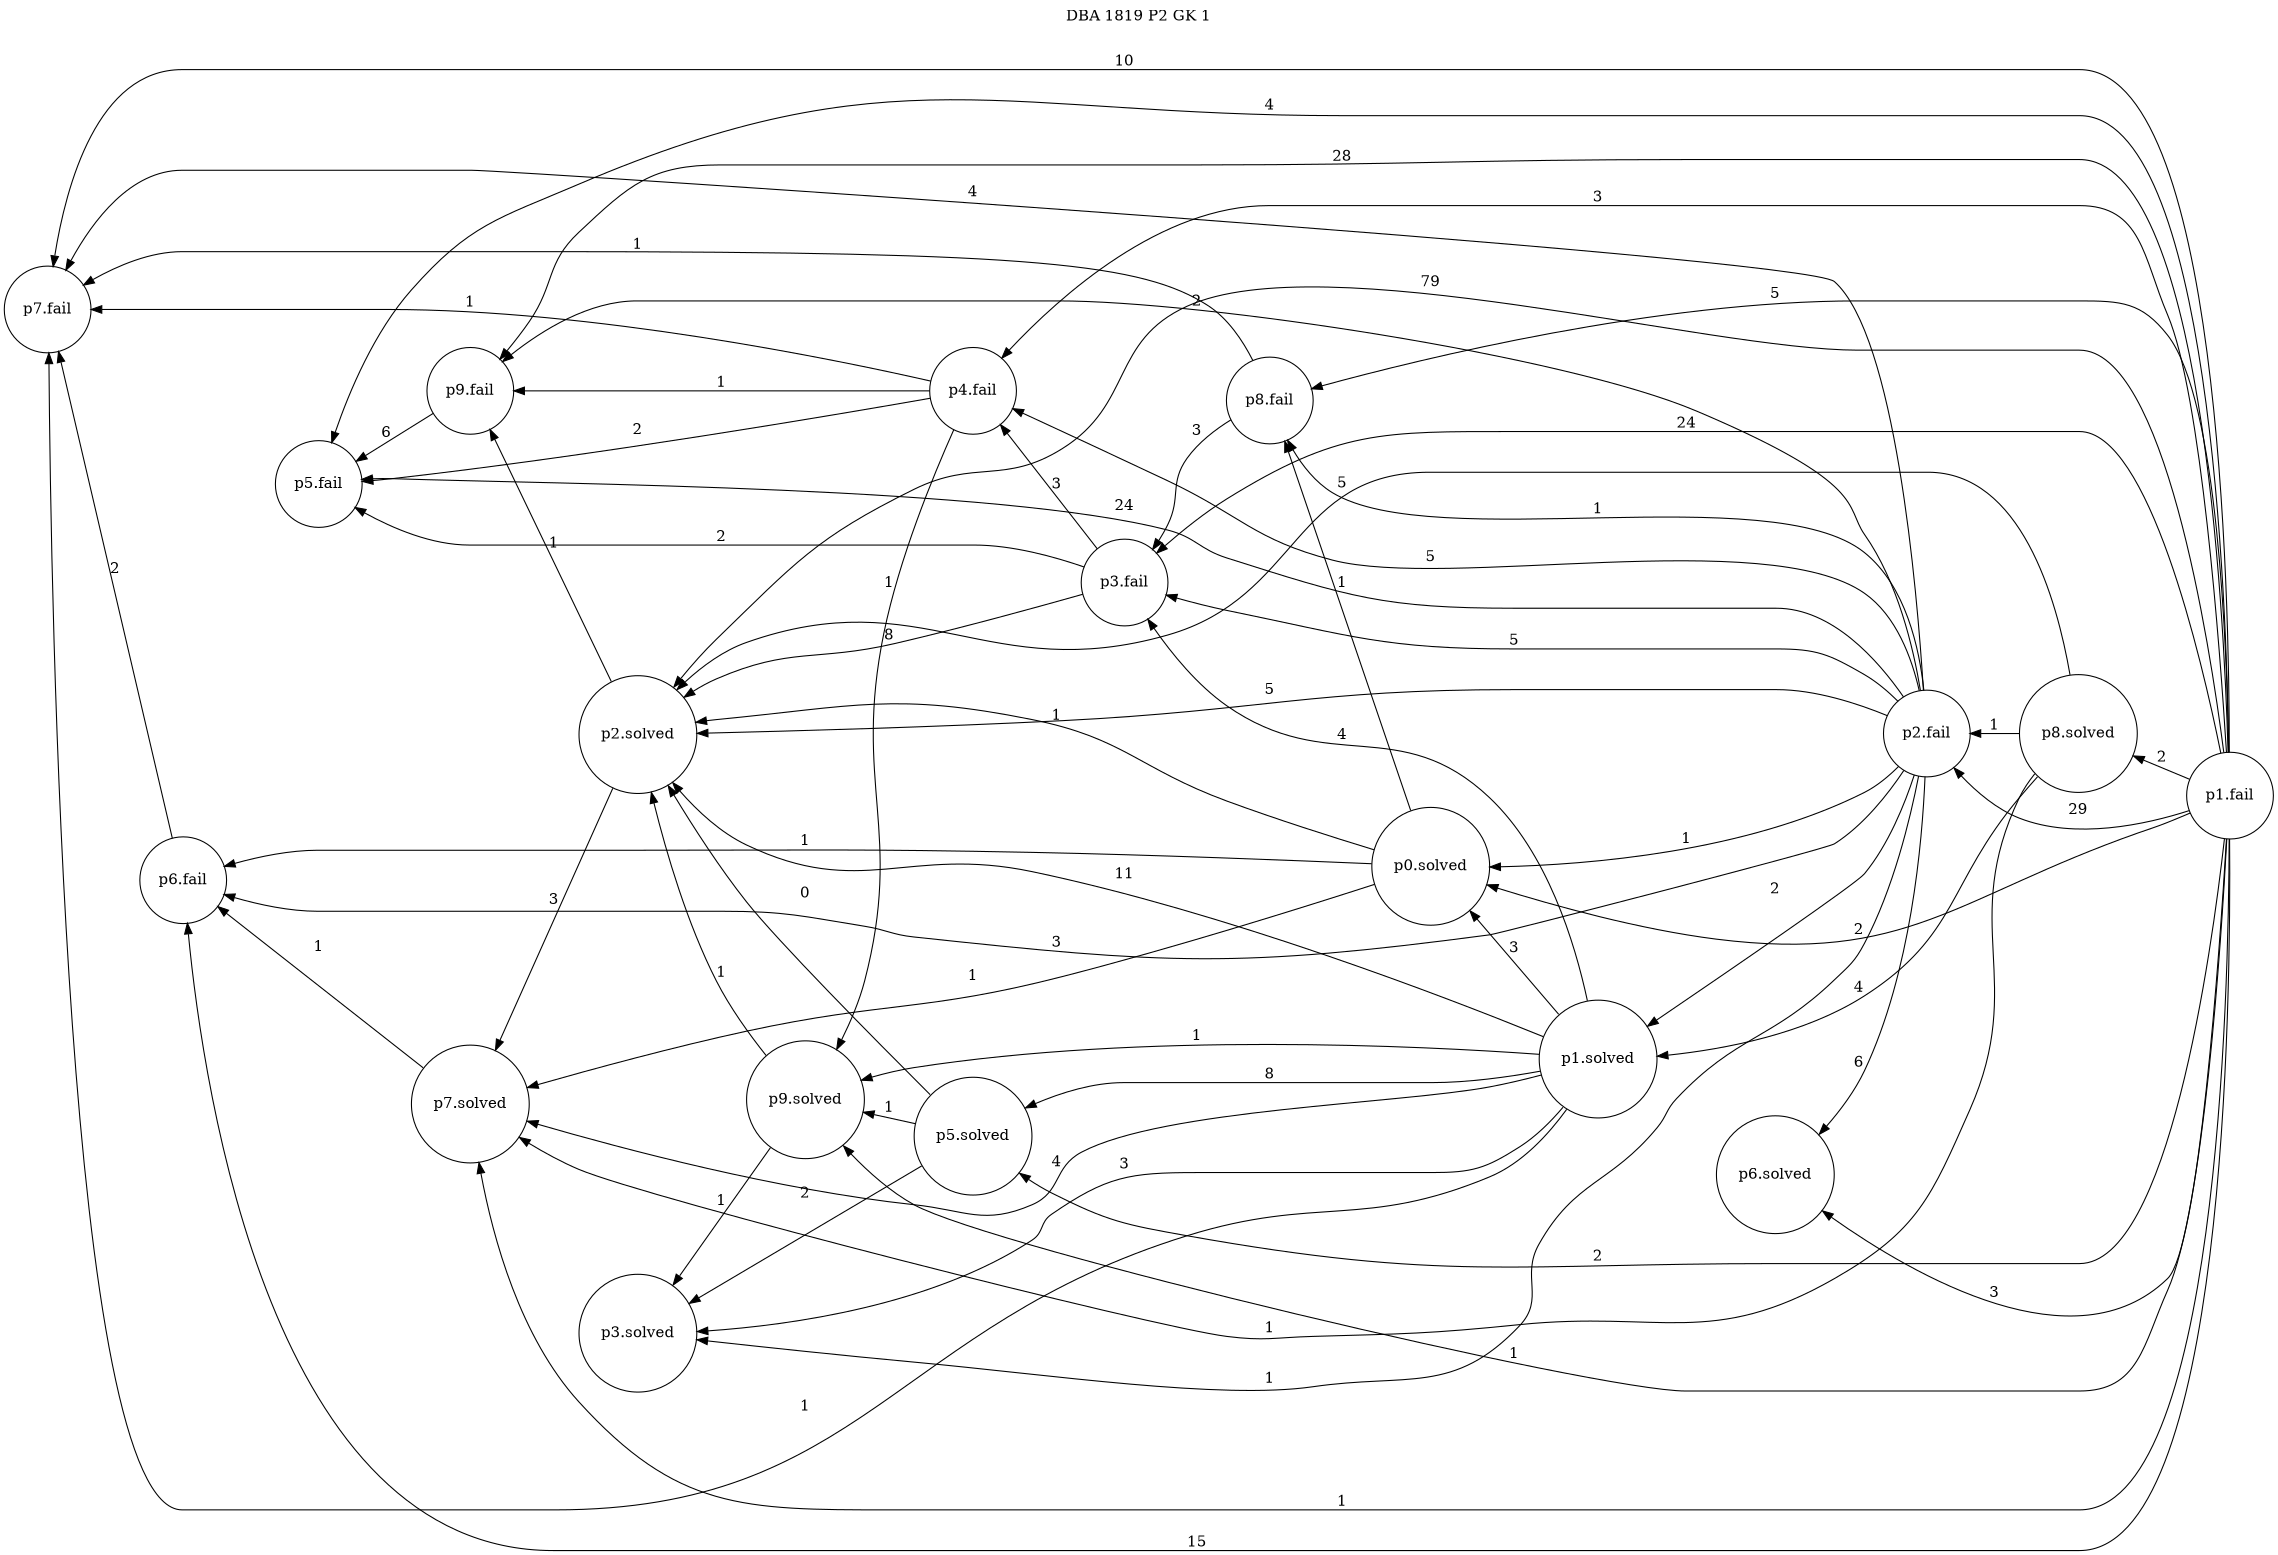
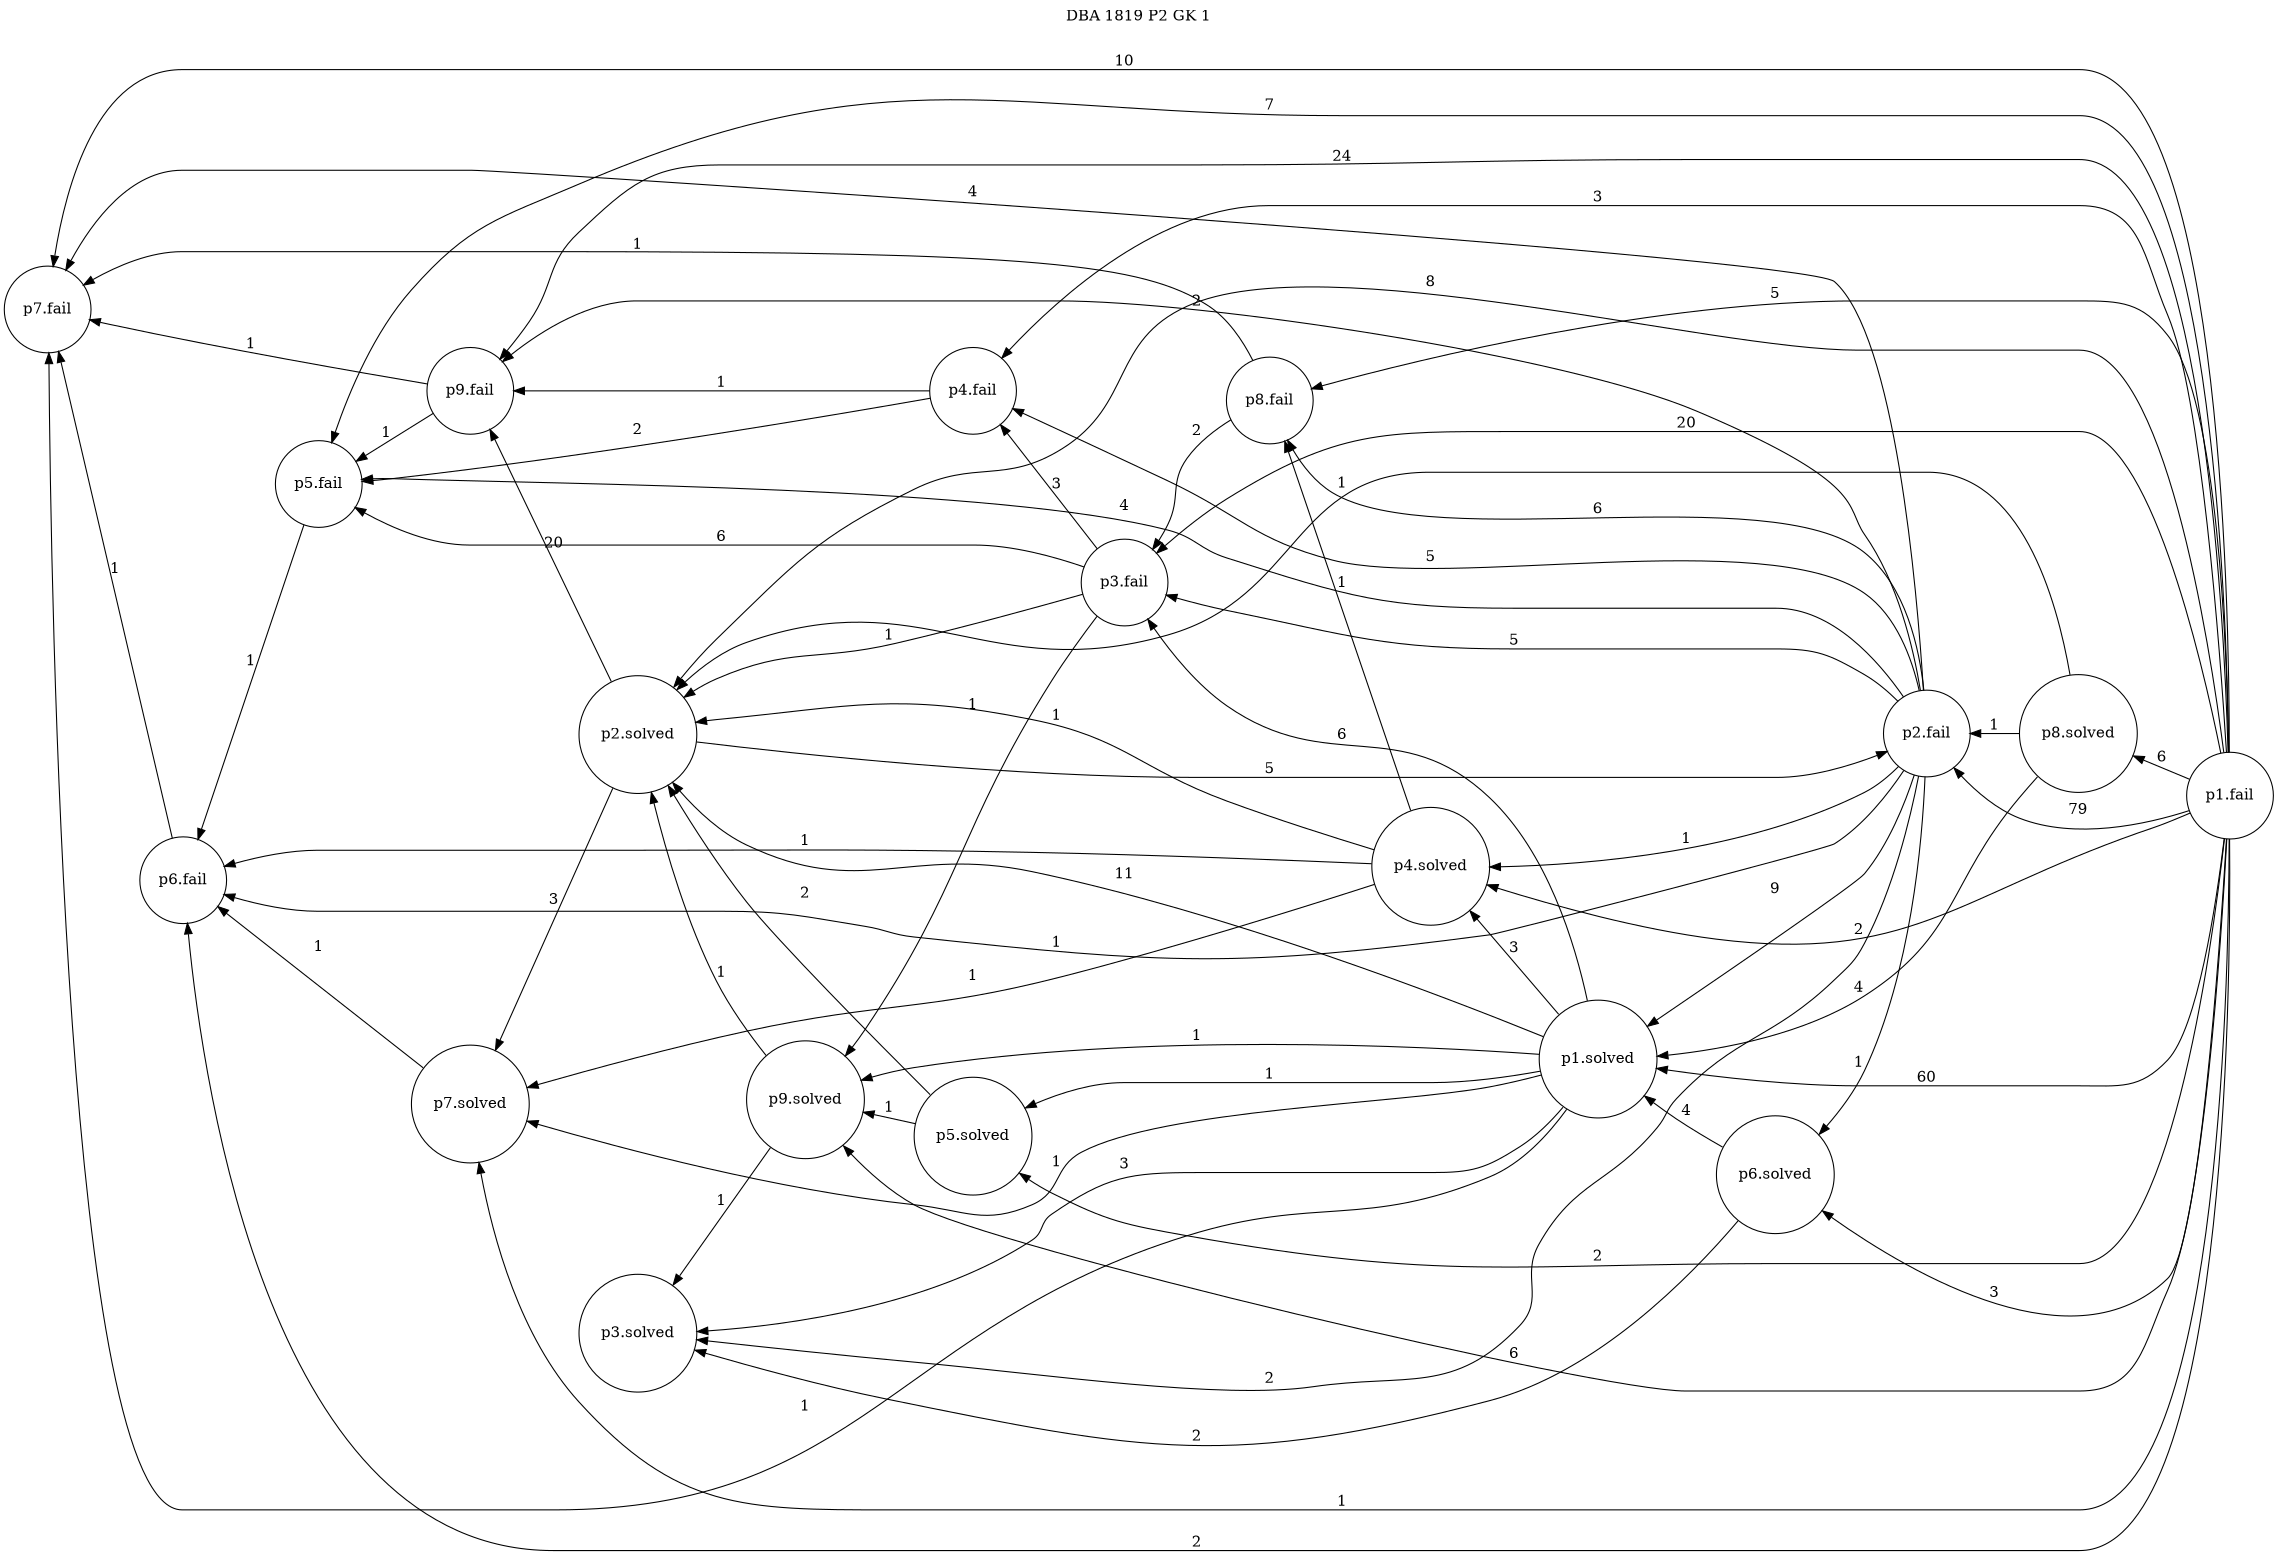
edge "p1.fail" -> "p5.fail": label "4" -> "7"
edge "p1.fail" -> "p9.fail": label "28" -> "24"
edge "p1.fail" -> "p2.solved": label "79" -> "8"
edge "p4.fail" -> "p7.fail": now "p9.fail" -> "p7.fail"
edge "p1.fail" -> "p3.fail": label "24" -> "20"
edge "p8.fail" -> "p3.fail": label "3" -> "2"
edge "p9.fail" -> "p5.fail": label "6" -> "1"
edge "p8.solved" -> "p2.solved": label "5" -> "1"
edge "p2.fail" -> "p5.fail": label "24" -> "4"
edge "p2.fail" -> "p8.fail": label "1" -> "6"
edge "p3.fail" -> "p5.fail": label "2" -> "6"
edge "p2.solved" -> "p9.fail": label "1" -> "20"
edge "p6.fail" -> "p7.fail": label "2" -> "1"
edge "p3.fail" -> "p2.solved": label "8" -> "1"
edge "p5.fail" -> "p6.fail": added, label "1"
edge "p2.fail" -> "p2.solved": reversed
edge "p4.fail" -> "p9.solved": now "p3.fail" -> "p9.solved"
edge "p1.solved" -> "p3.fail": label "4" -> "6"
edge "p1.fail" -> "p8.solved": label "2" -> "6"
edge "p1.fail" -> "p2.fail": label "29" -> "79"
node "p0.solved": label "p0.solved" -> "p4.solved"
edge "p2.fail" -> "p1.solved": label "2" -> "9"
edge "p5.solved" -> "p2.solved": label "0" -> "2"
edge "p2.fail" -> "p6.fail": label "3" -> "1"
edge "p2.fail" -> "p6.solved": label "6" -> "1"
edge "p1.solved" -> "p5.solved": label "8" -> "1"
edge "p1.fail" -> "p1.solved": added, label "60"
edge "p6.solved" -> "p1.solved": added, label "4"
edge "p1.solved" -> "p7.solved": label "4" -> "1"
edge "p5.solved" -> "p3.solved": now "p6.solved" -> "p3.solved"
edge "p8.solved" -> "p7.solved": removed, label "1"
edge "p1.fail" -> "p9.solved": label "1" -> "6"
edge "p2.fail" -> "p3.solved": label "1" -> "2"
edge "p1.fail" -> "p6.fail": label "15" -> "2"
